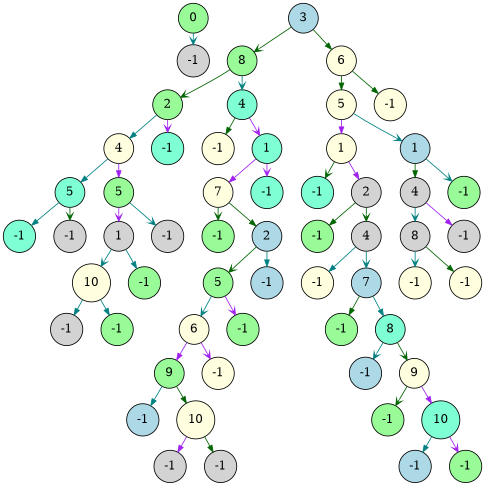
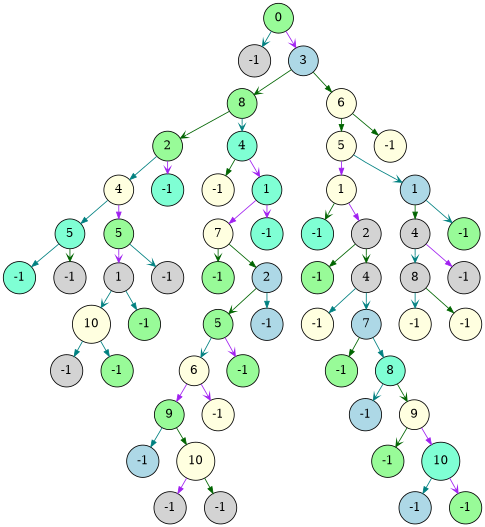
edge "0" -> "3": added
